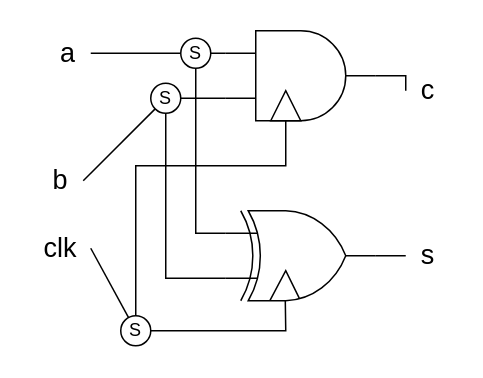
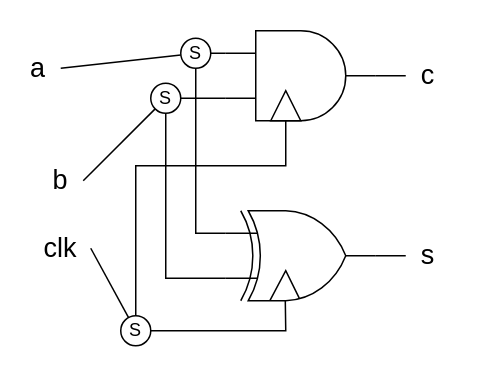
node "a": moved (68, 53) -> (38, 68)
node "c": moved (428, 91) -> (428, 76)
